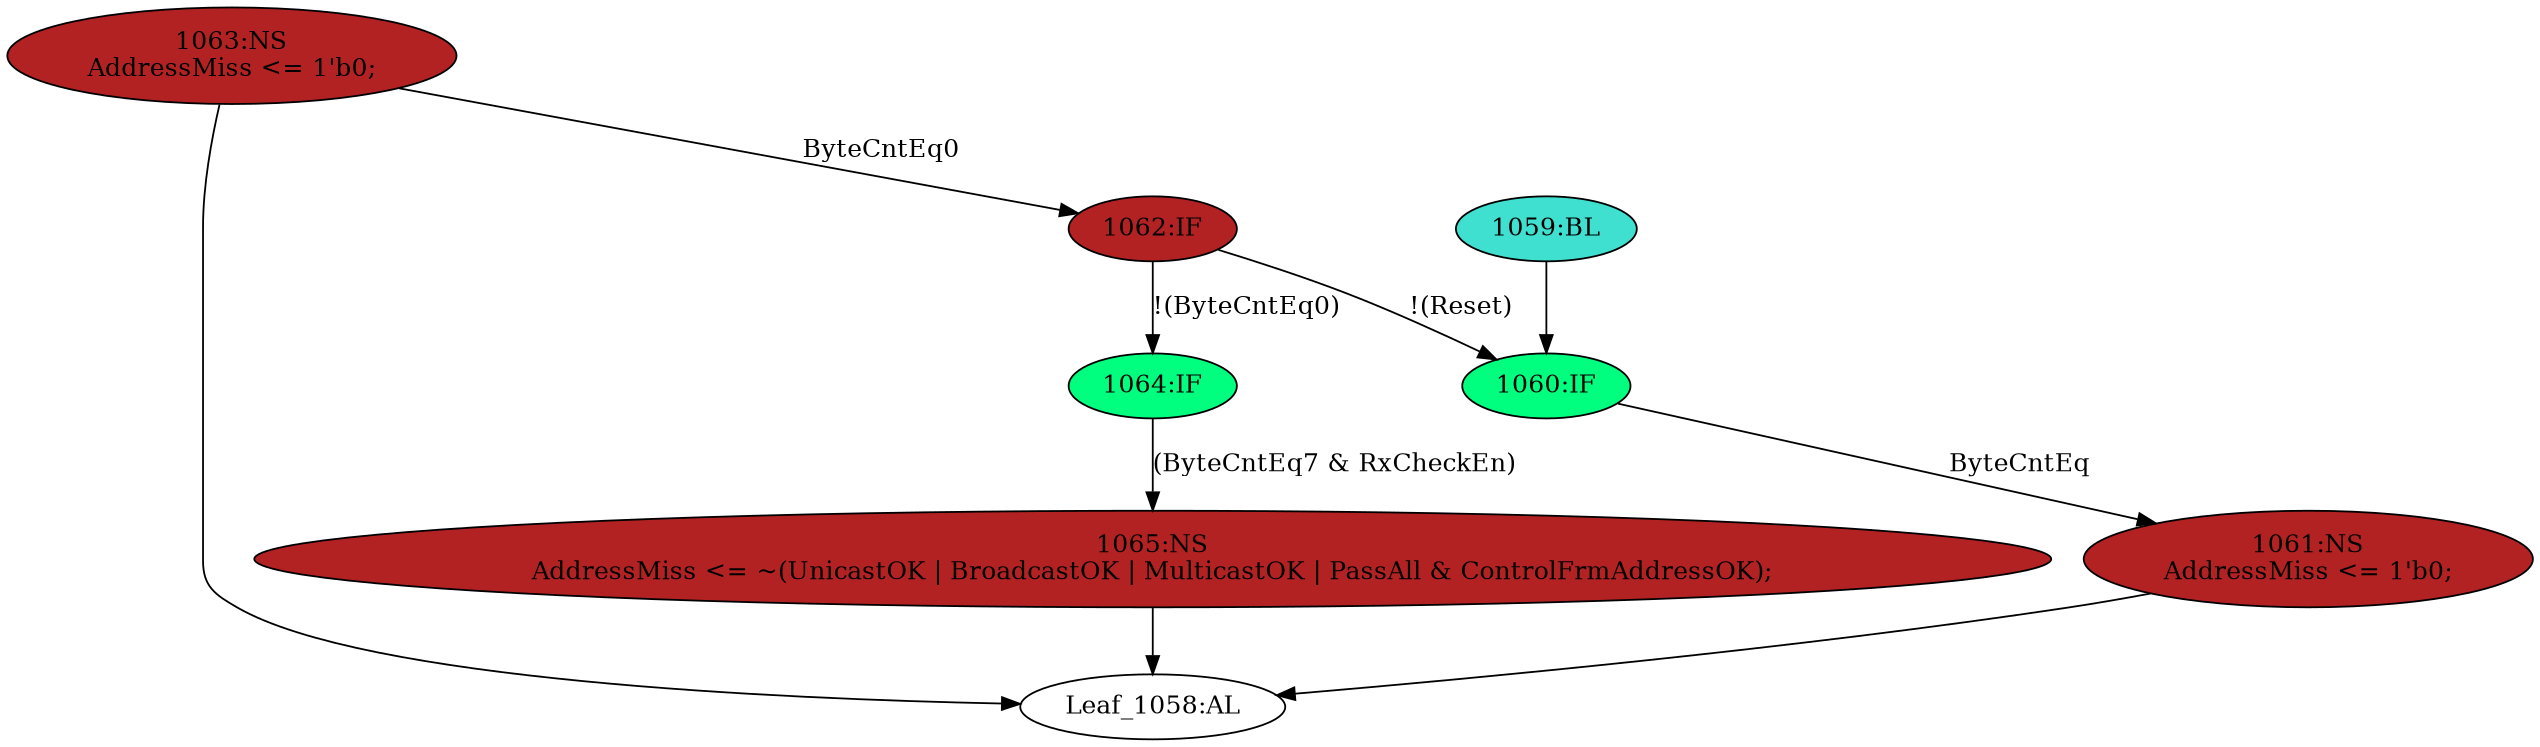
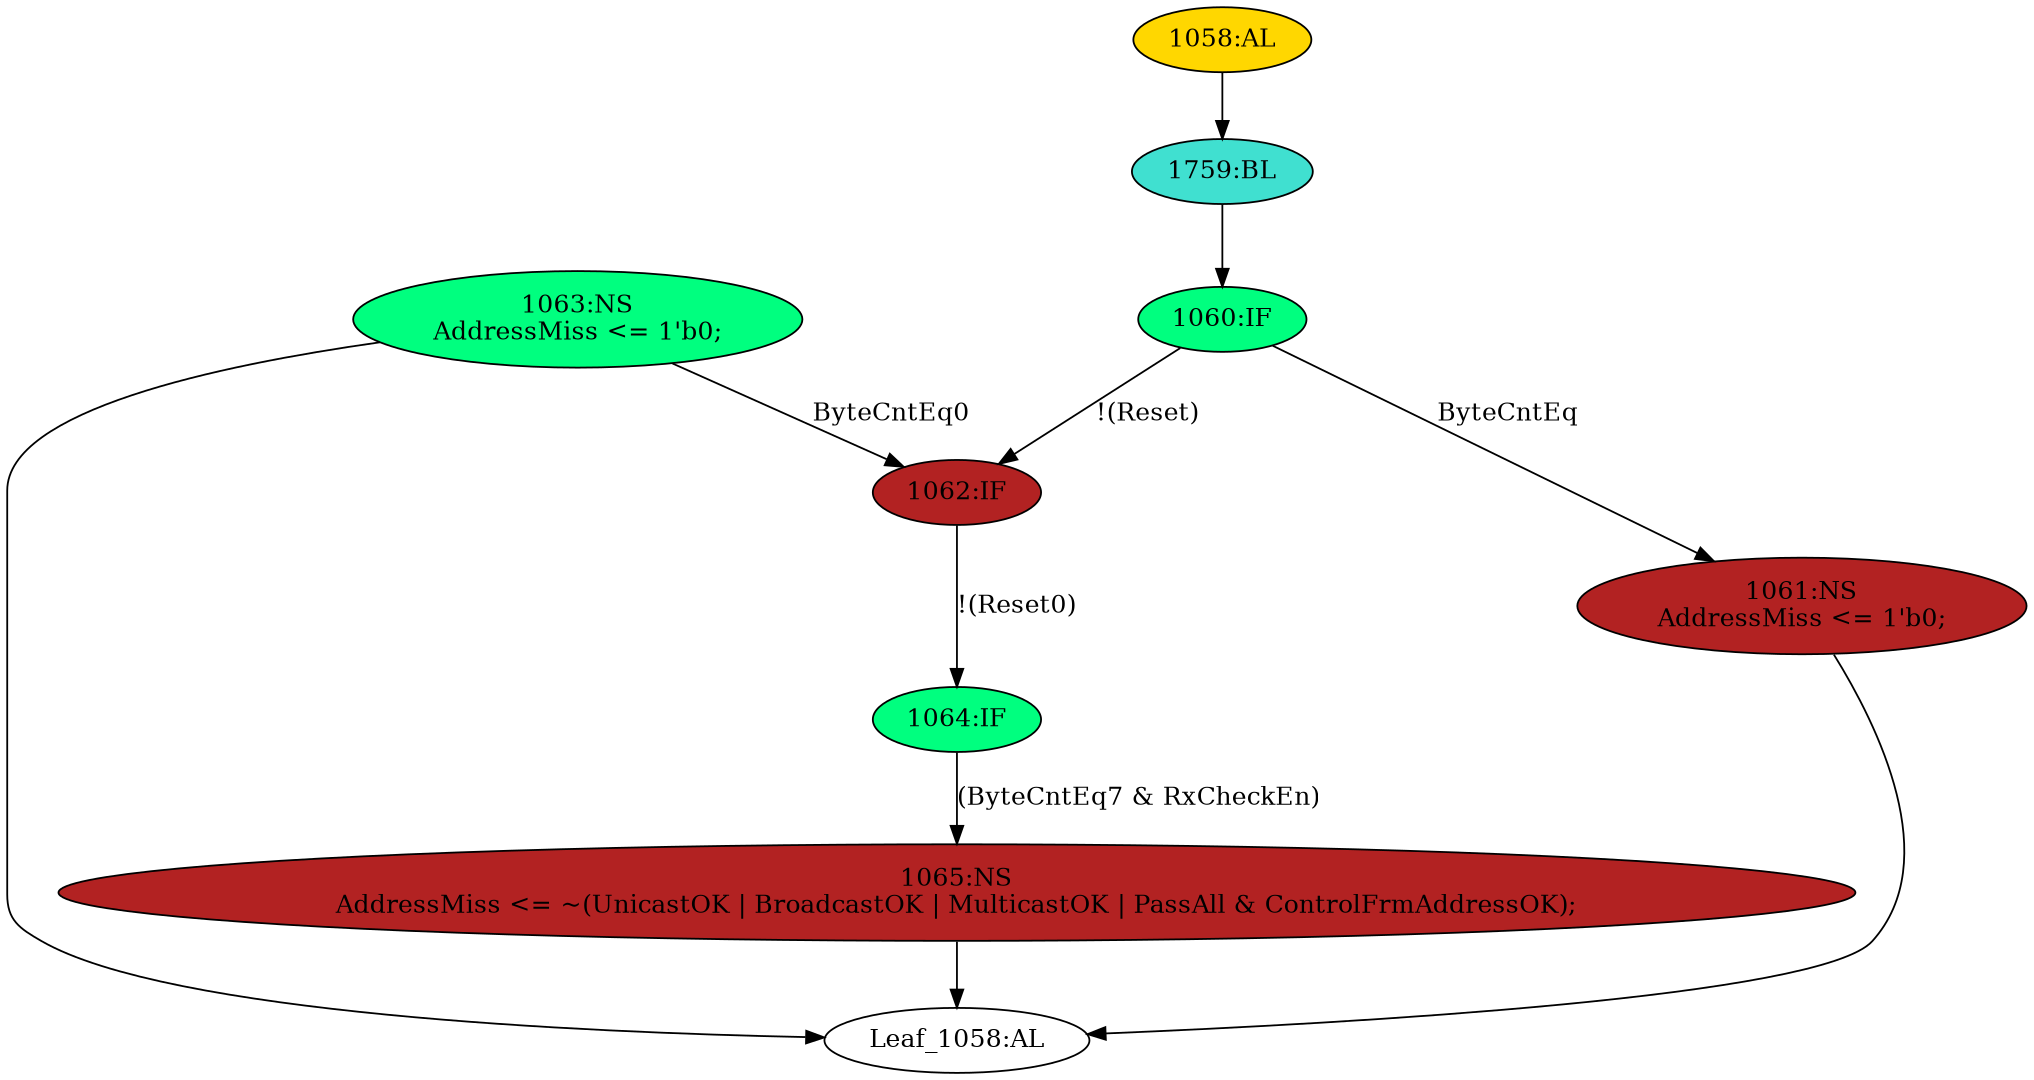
node "1058:AL": added
node "1063:NS AddressMiss <= 1'b0;": fillcolor firebrick -> springgreen
node "1059:BL": label "1059:BL" -> "1759:BL"
edge "1062:IF" -> "1060:IF": reversed
edge "1062:IF" -> "1064:IF": label "!(ByteCntEq0)" -> "!(Reset0)"
